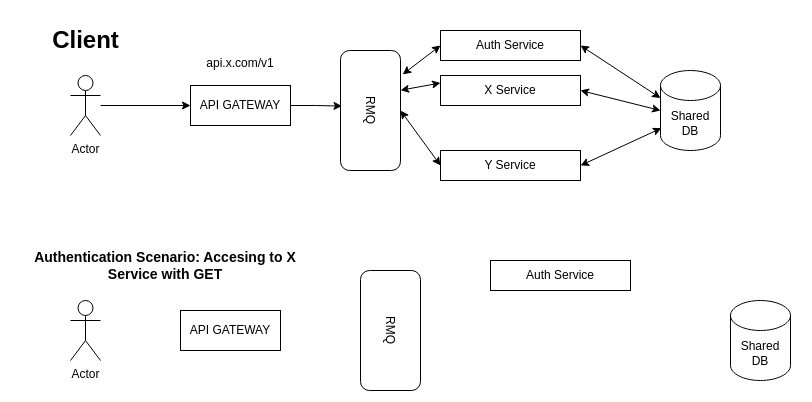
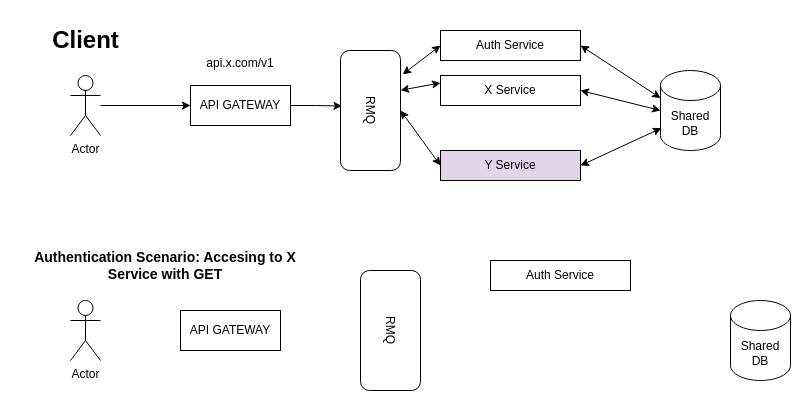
node "Y Service": fillcolor #ffffff -> #e1d5e7
